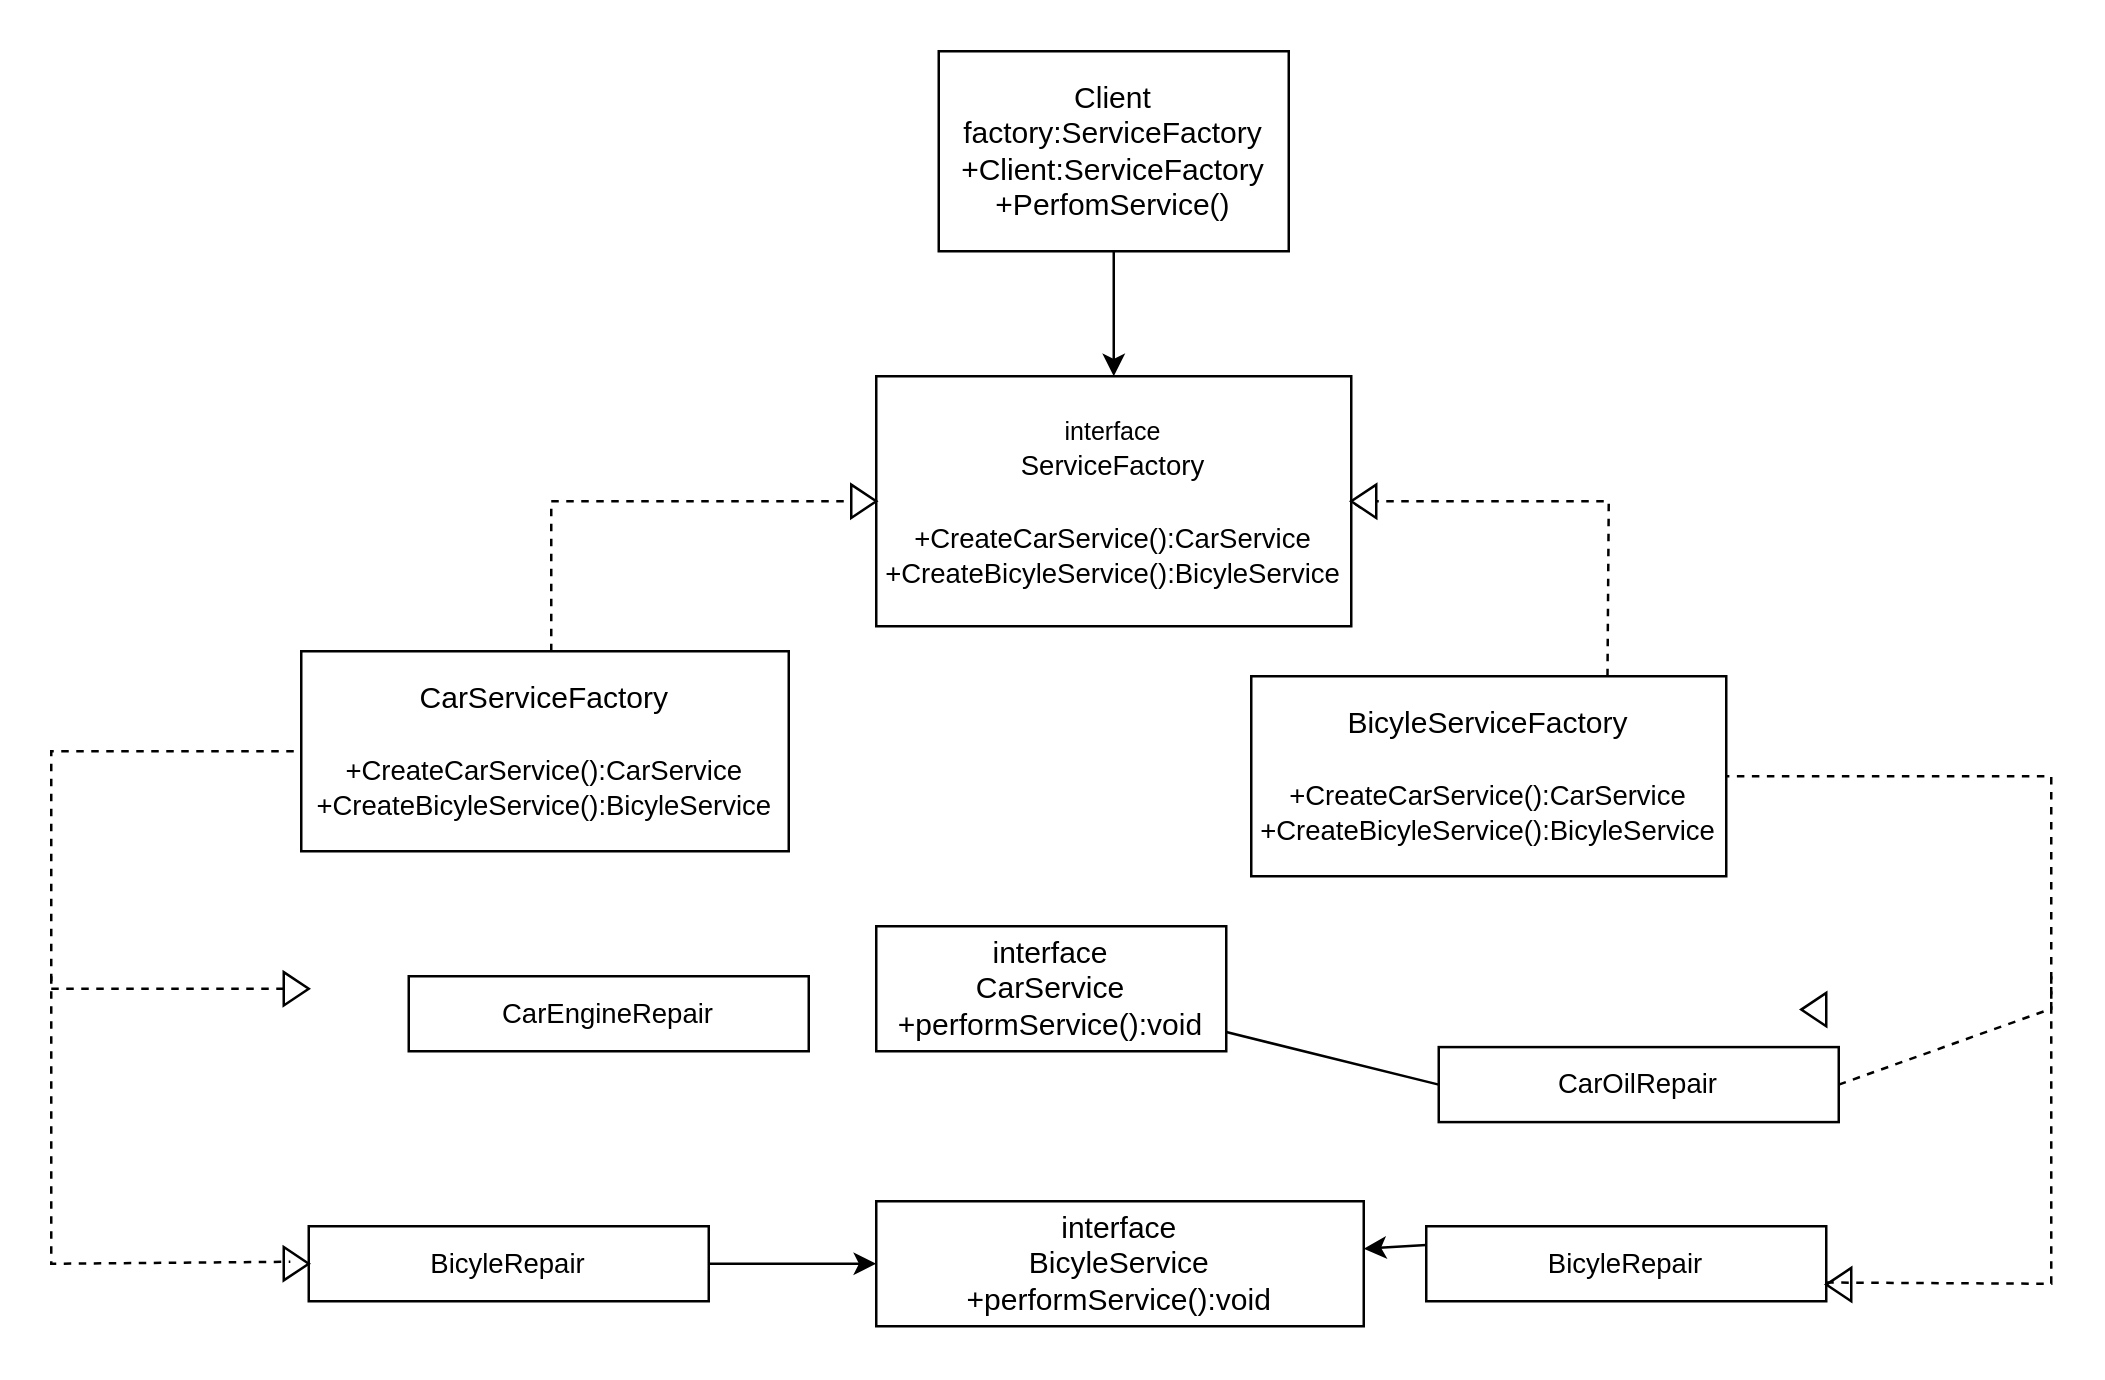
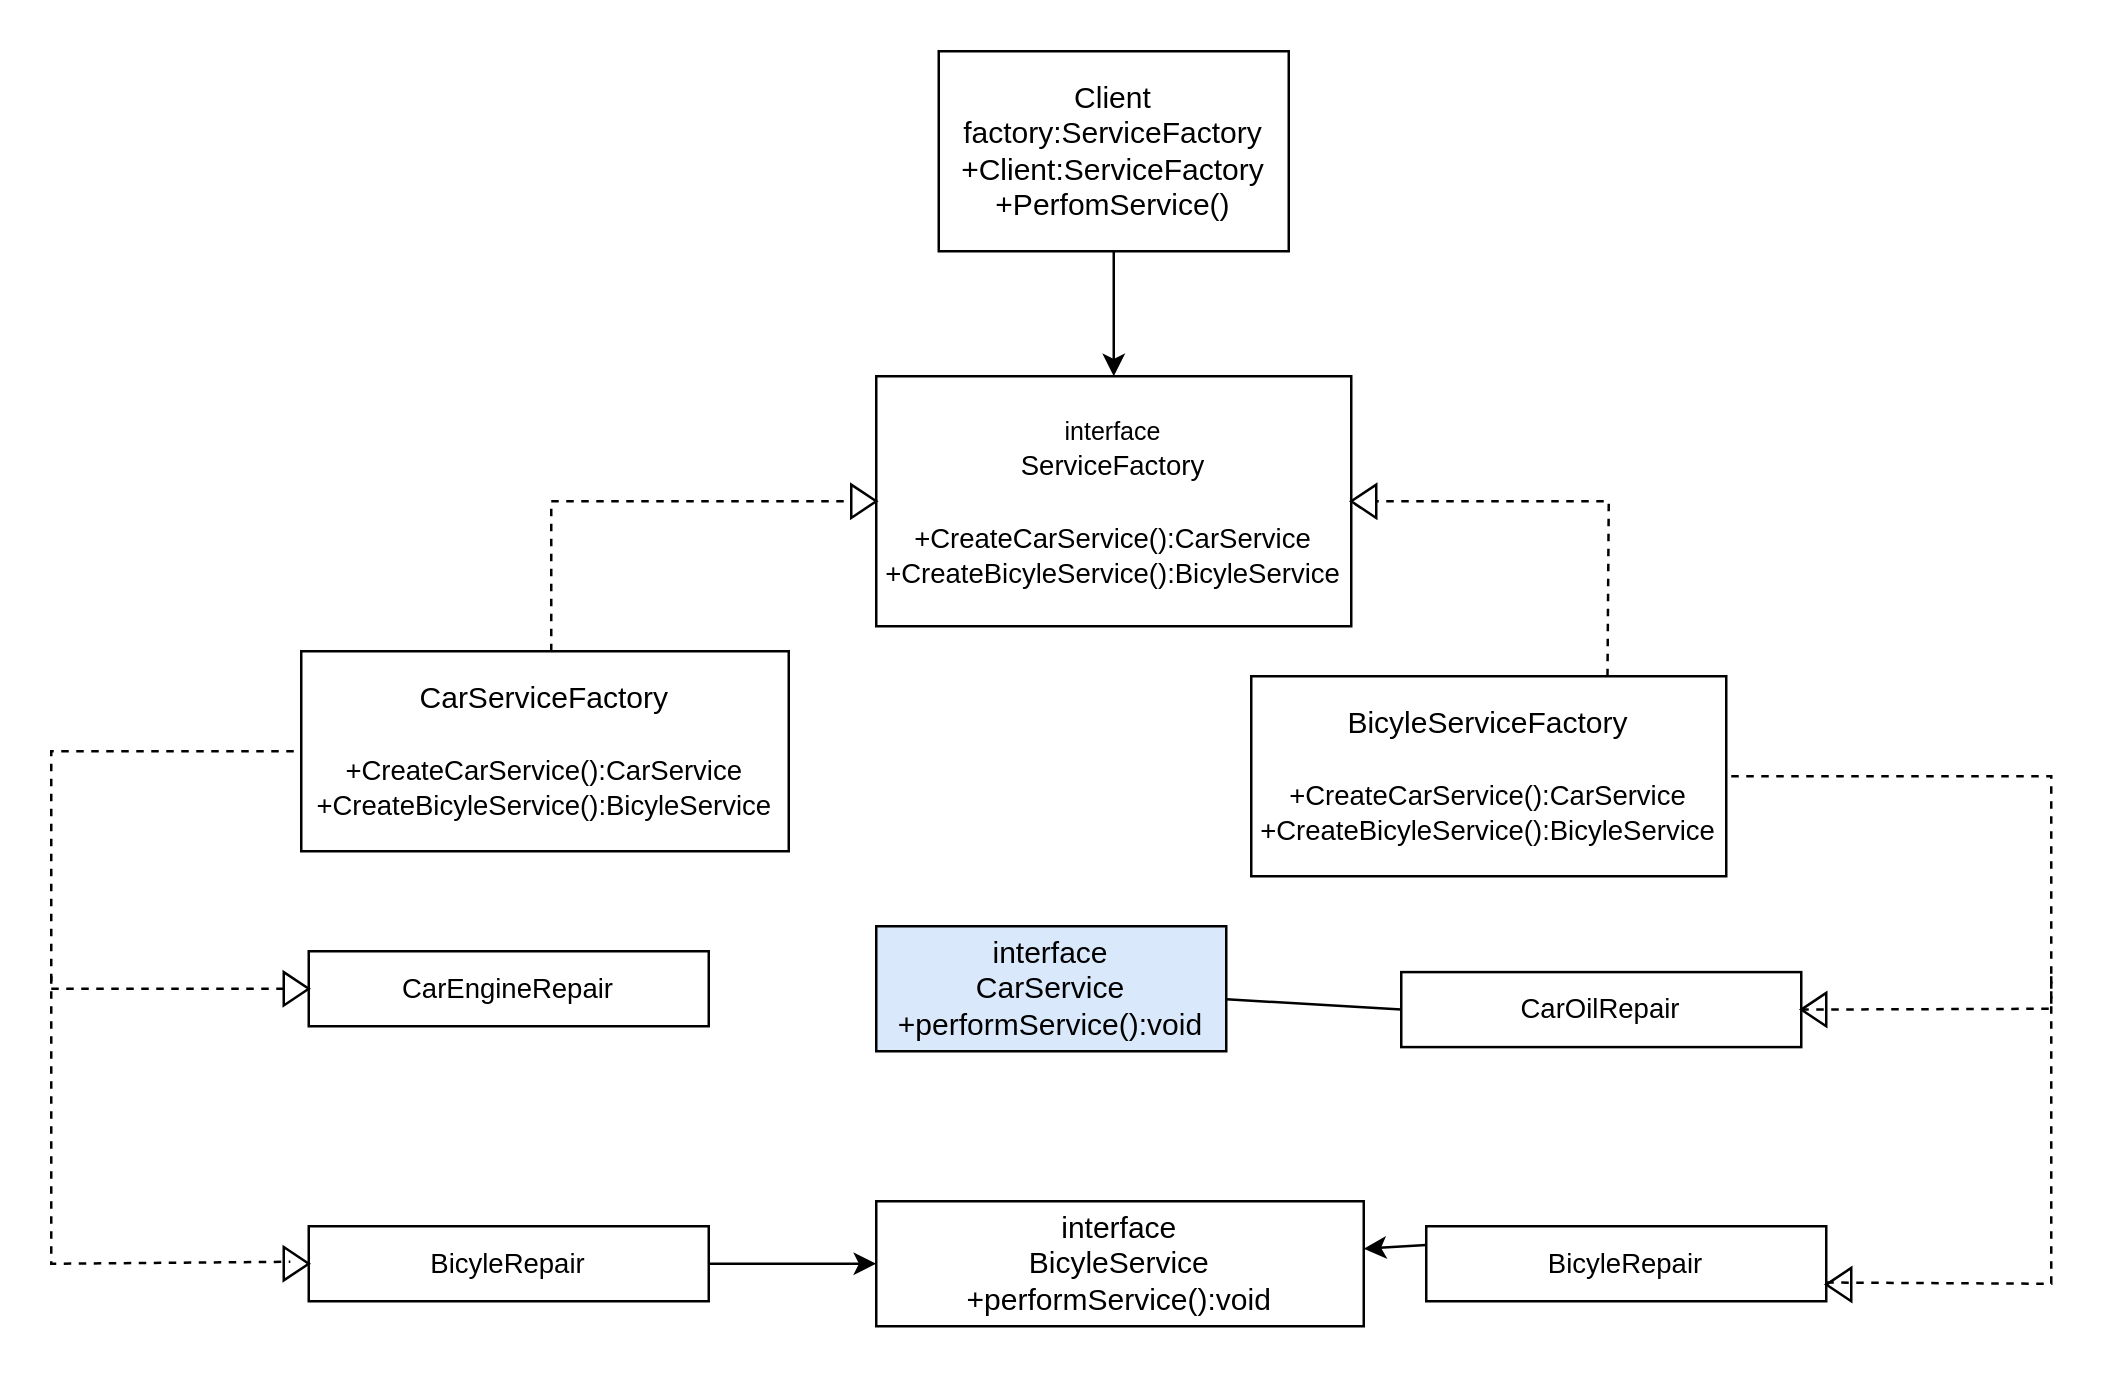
node "interface CarService +performService():void": fillcolor #ffffff -> #dae8fc
node "CarEngineRepair": moved (609, 1014) -> (509, 989)
node "CarOilRepair": moved (1639, 1085) -> (1601, 1010)
